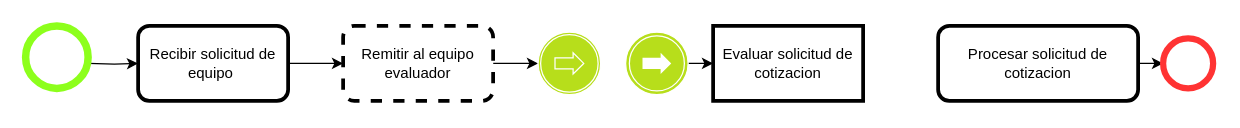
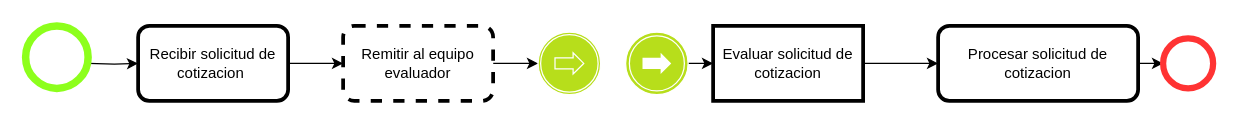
node "Recibir solicitud de equipo": label "Recibir solicitud de equipo" -> "Recibir solicitud de cotizacion"
edge "Evaluar solicitud de cotizacion" -> "Procesar solicitud de cotizacion": added
